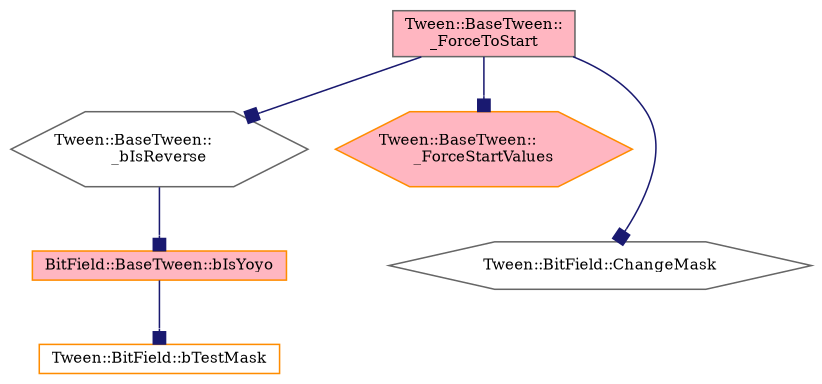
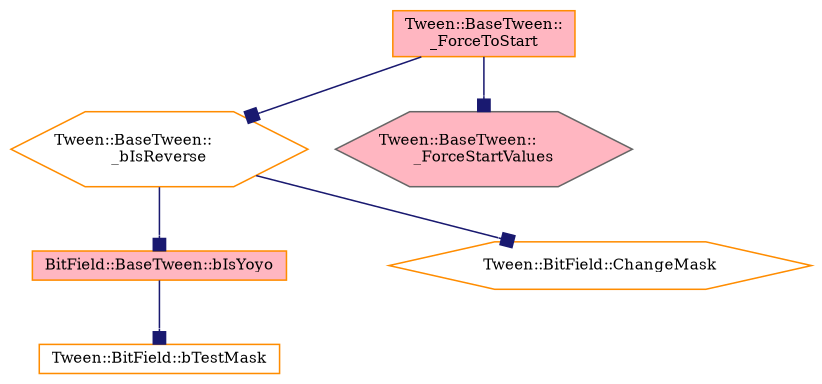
node "Tween::BaseTween:: _ForceToStart": color gray40 -> darkorange
edge "Tween::BaseTween:: _ForceToStart" -> "Tween::BitField::ChangeMask": now "Tween::BaseTween:: _bIsReverse" -> "Tween::BitField::ChangeMask"
node "Tween::BaseTween:: _bIsReverse": color gray40 -> darkorange
node "Tween::BaseTween:: _ForceStartValues": color darkorange -> gray40
node "Tween::BitField::ChangeMask": color gray40 -> darkorange
